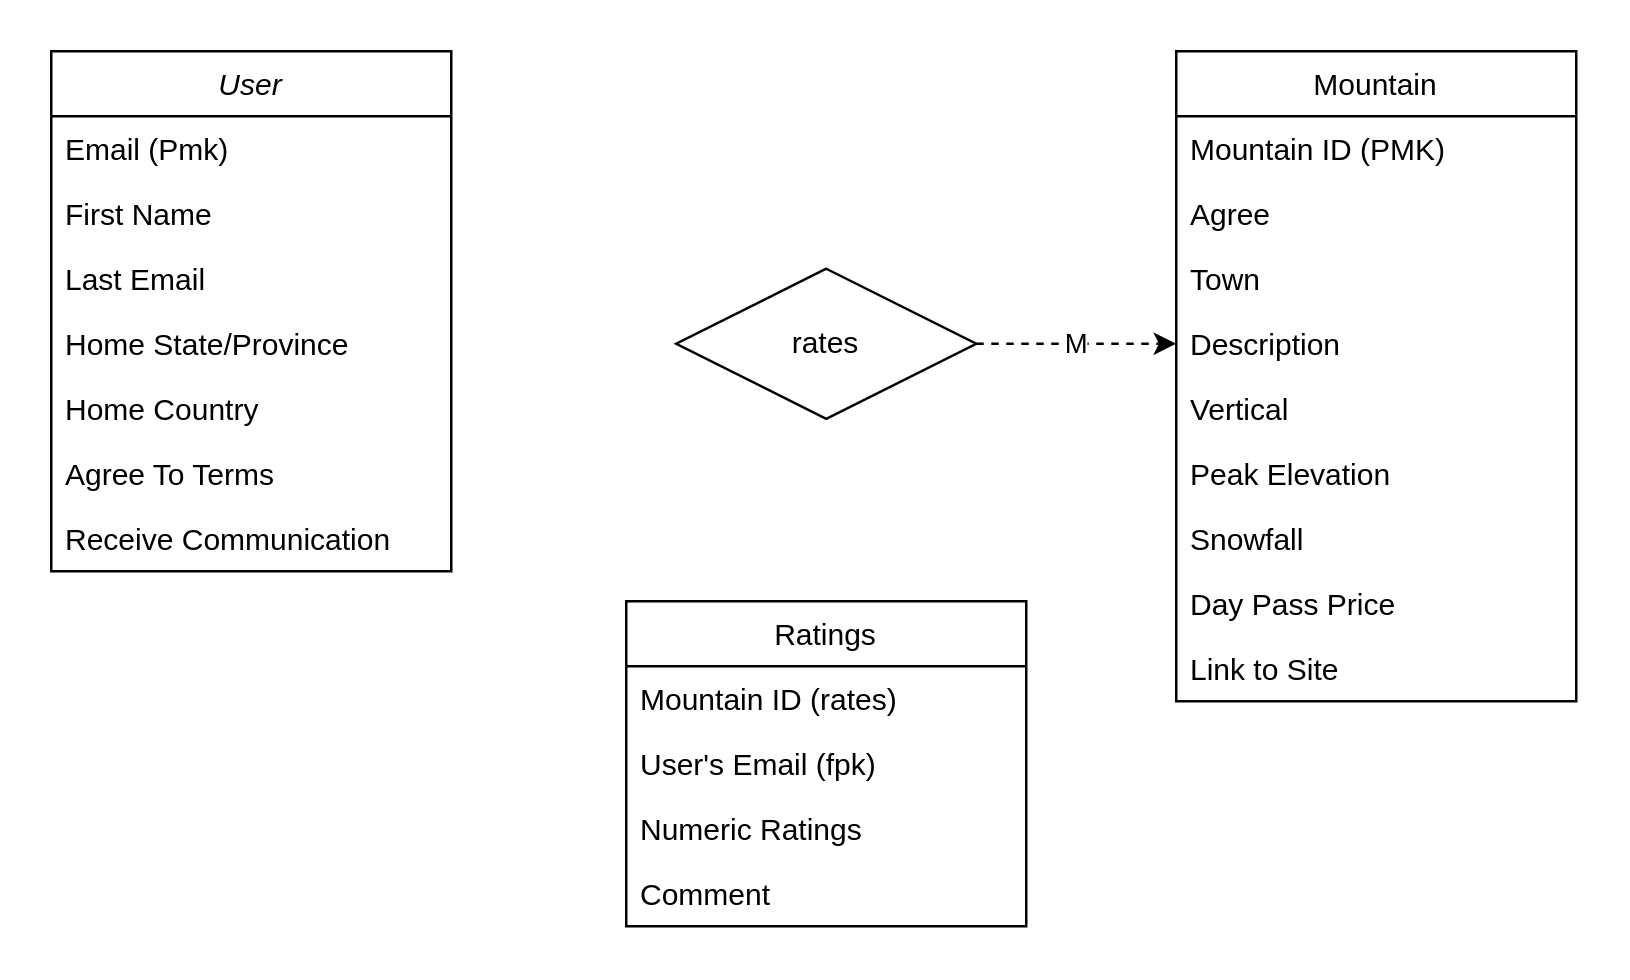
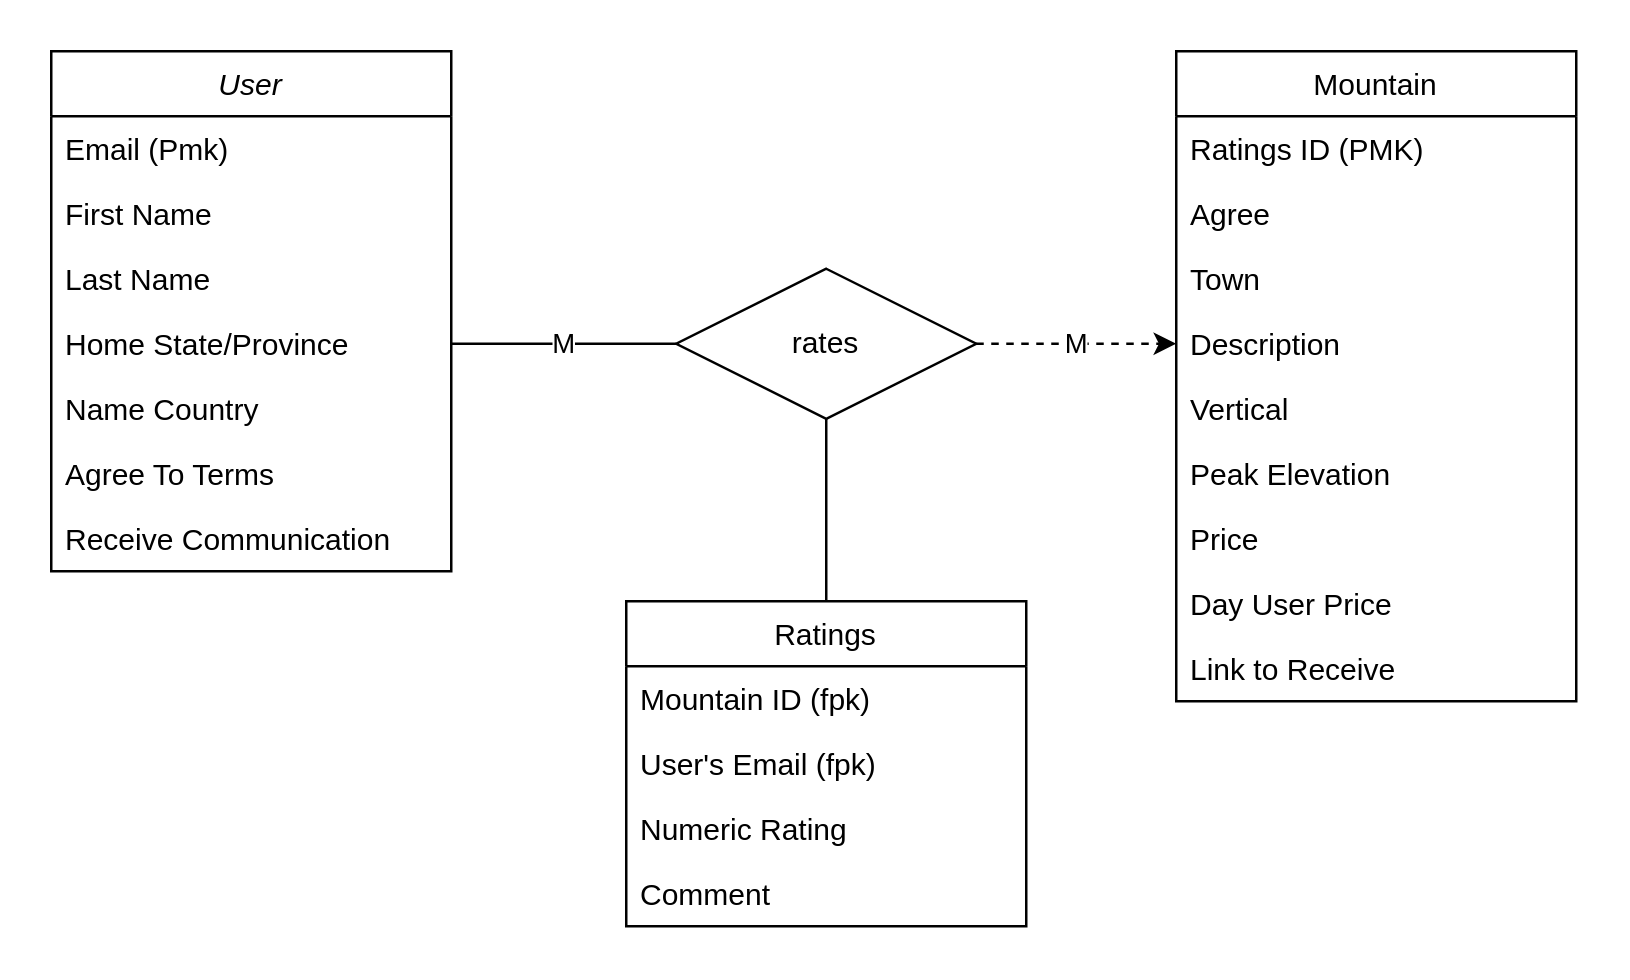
node "Mountain ID (PMK)": label "Mountain ID (PMK)" -> "Ratings ID (PMK)"
node "Last Email": label "Last Email" -> "Last Name"
edge "Home State/Province" -- "rates": added, label "M"
node "Home Country": label "Home Country" -> "Name Country"
edge "rates" -- "Ratings": added
node "Snowfall": label "Snowfall" -> "Price"
node "Day Pass Price": label "Day Pass Price" -> "Day User Price"
node "Link to Site": label "Link to Site" -> "Link to Receive"
node "Mountain ID (rates)": label "Mountain ID (rates)" -> "Mountain ID (fpk)"
node "Numeric Ratings": label "Numeric Ratings" -> "Numeric Rating"
